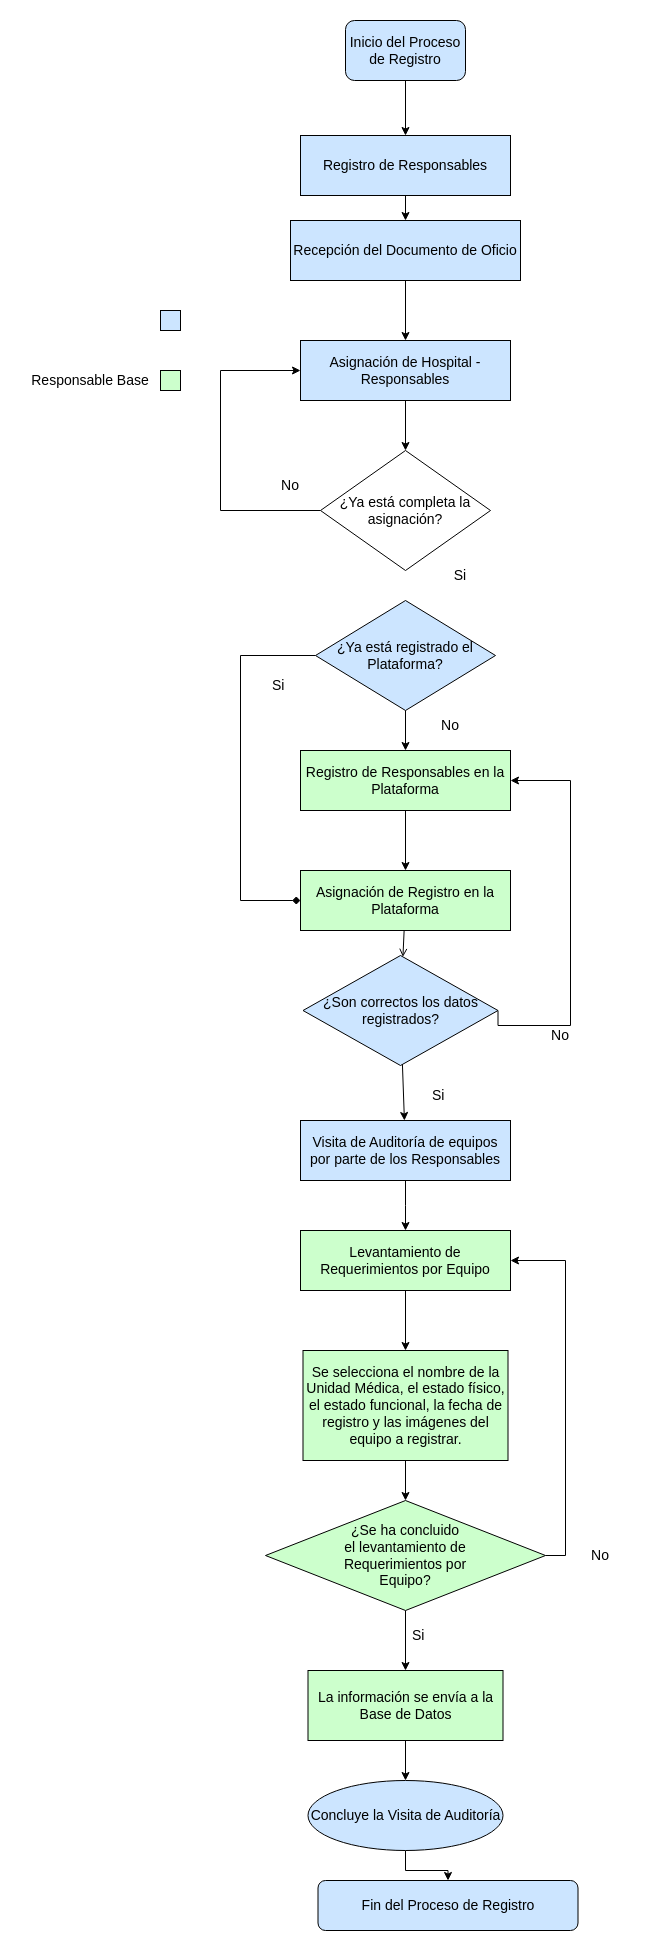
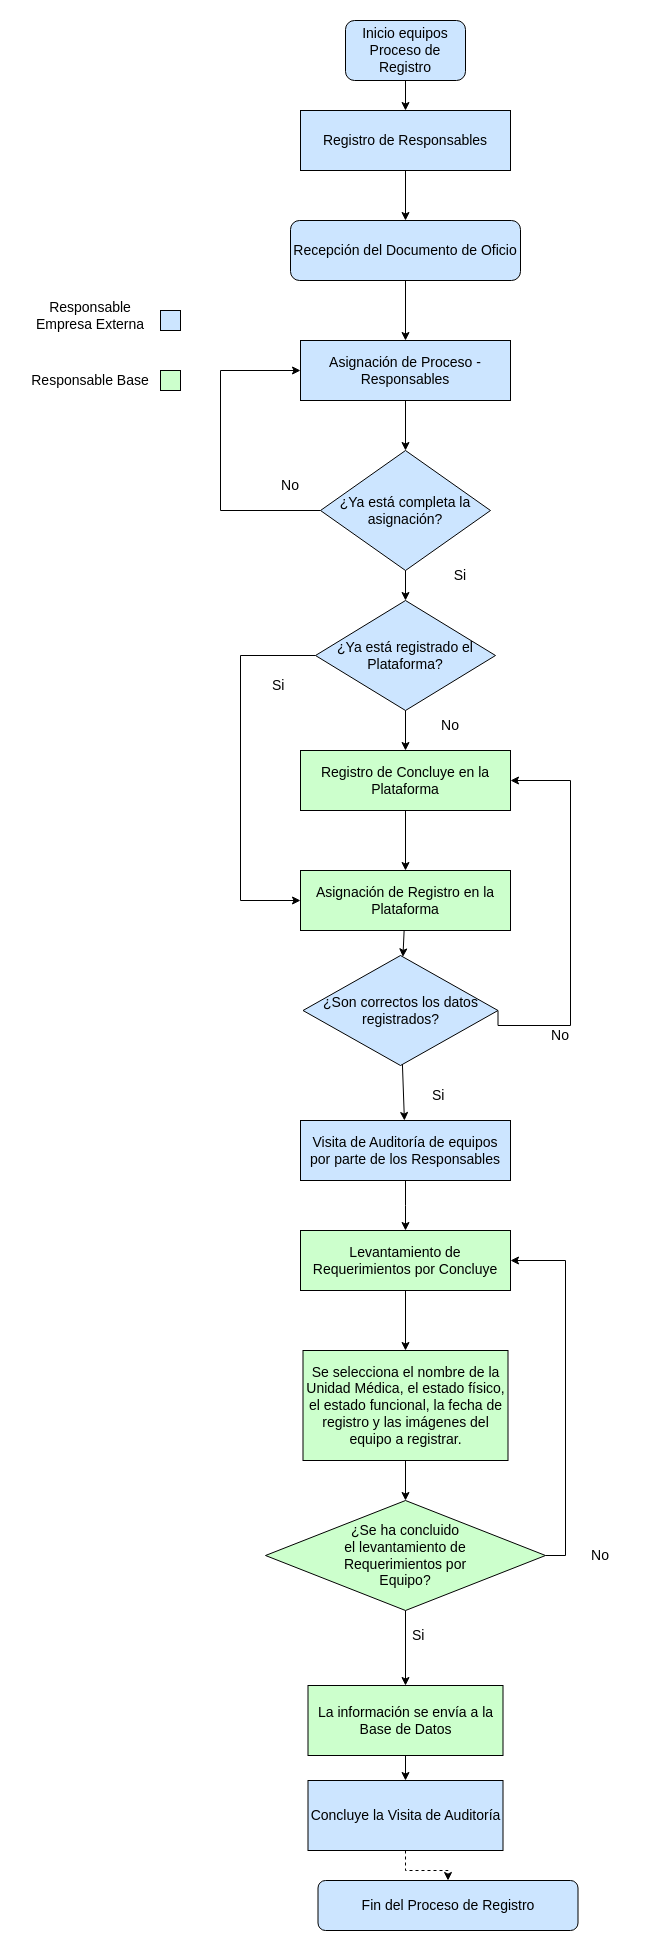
node "Inicio del Proceso de Registro": label "Inicio del Proceso de Registro" -> "Inicio equipos Proceso de Registro"
node "Registro de Responsables": moved (406, 166) -> (406, 141)
node "Recepción del Documento de Oficio": shape rectangle -> rounded rectangle
node "Responsable Empresa Externa": added
node "Asignación de Hospital - Responsables": label "Asignación de Hospital - Responsables" -> "Asignación de Proceso - Responsables"
node "¿Ya está completa la asignación?": fillcolor #ffffff -> #cce5ff
edge "¿Ya está completa la asignación?" -> "¿Ya está registrado el Plataforma?": added
node "Registro de Responsables en la Plataforma": label "Registro de Responsables en la Plataforma" -> "Registro de Concluye en la Plataforma"
edge "¿Ya está registrado el Plataforma?" -> "Asignación de Registro en la Plataforma": arrowhead diamond -> classic
edge "Asignación de Registro en la Plataforma" -> "¿Son correctos los datos registrados?": arrowhead open -> classic
node "Levantamiento de Requerimientos por Equipo": label "Levantamiento de Requerimientos por Equipo" -> "Levantamiento de Requerimientos por Concluye"
node "La información se envía a la Base de Datos": moved (406, 1706) -> (406, 1721)
node "Concluye la Visita de Auditoría": shape ellipse -> rectangle
edge "Concluye la Visita de Auditoría" -> "Fin del Proceso de Registro": style solid -> dashed
